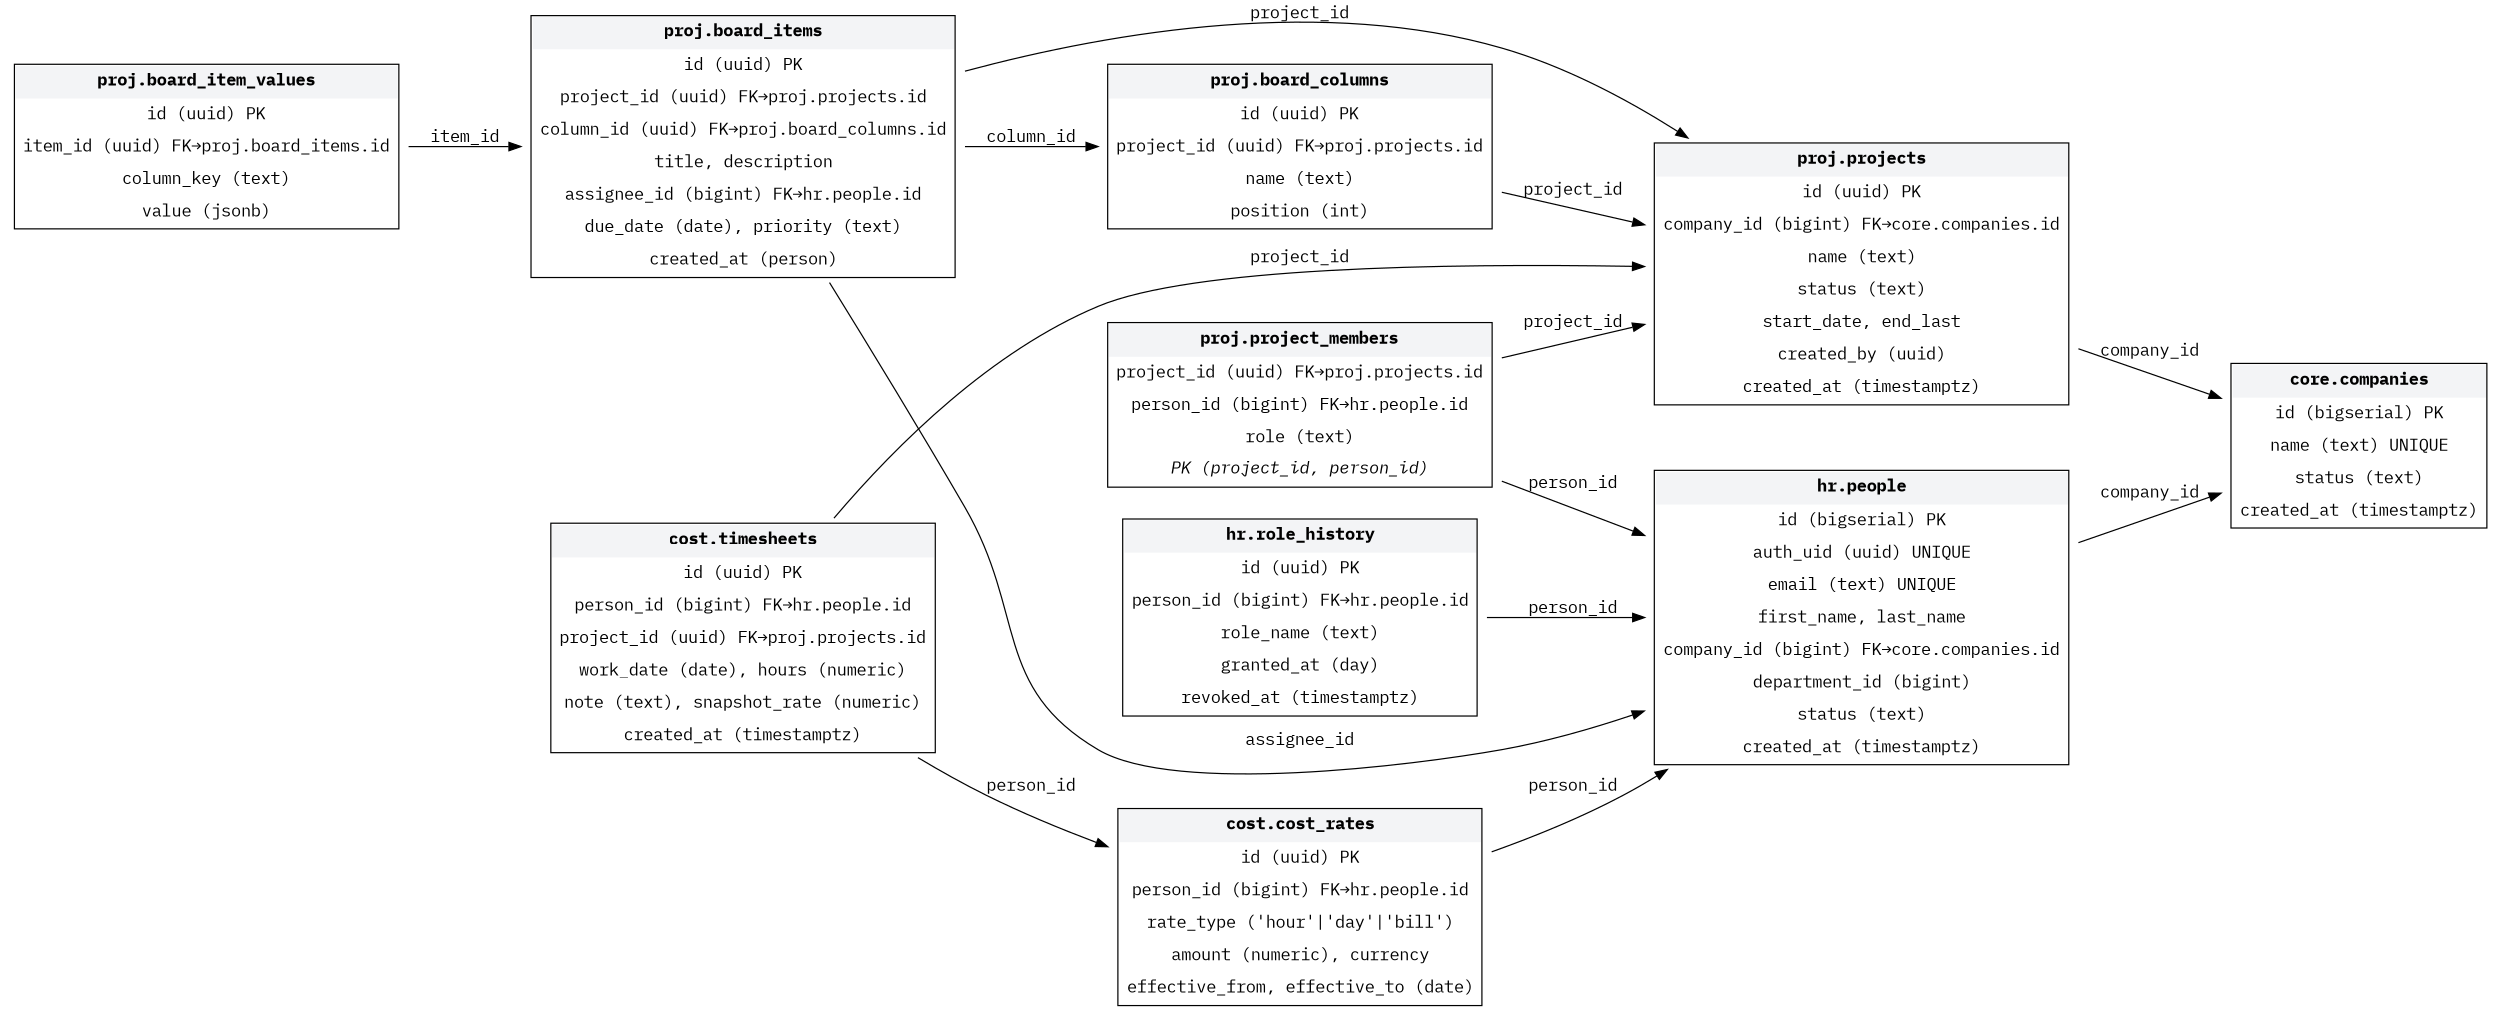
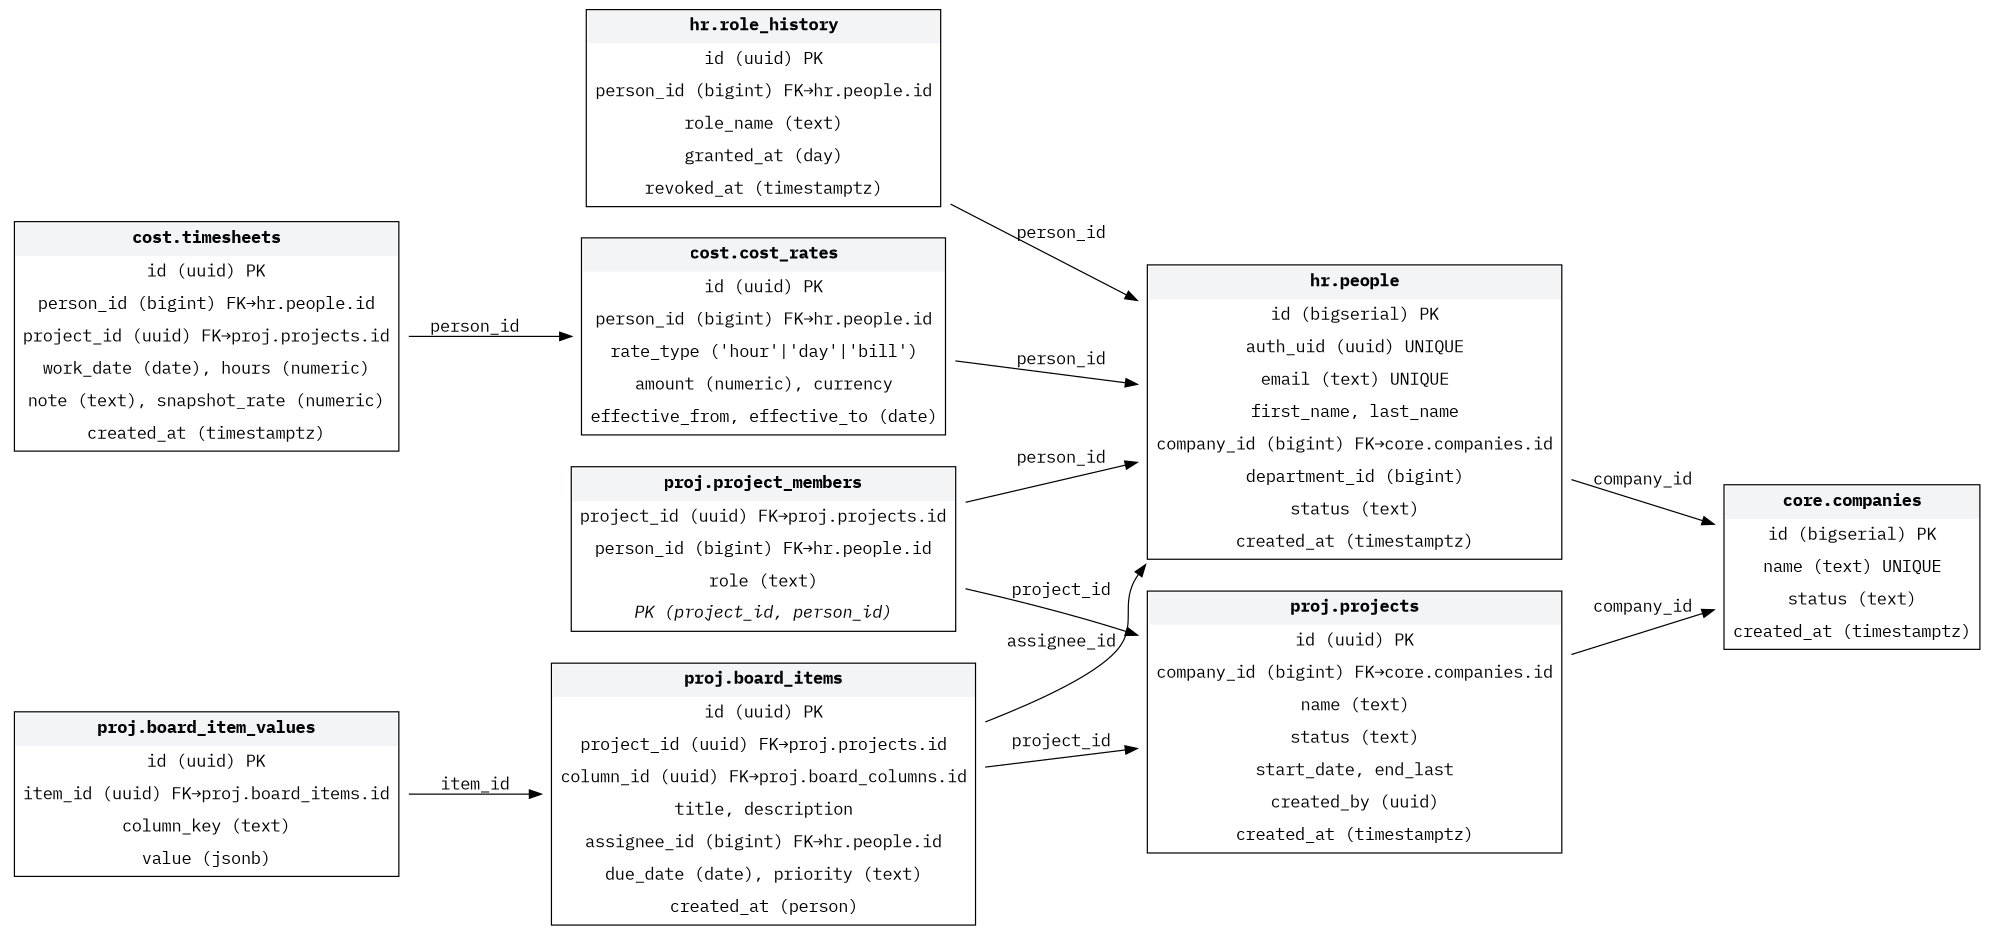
node "proj.board_columns": removed
edge "cost.timesheets" -> "proj.projects": removed, label "project_id"
